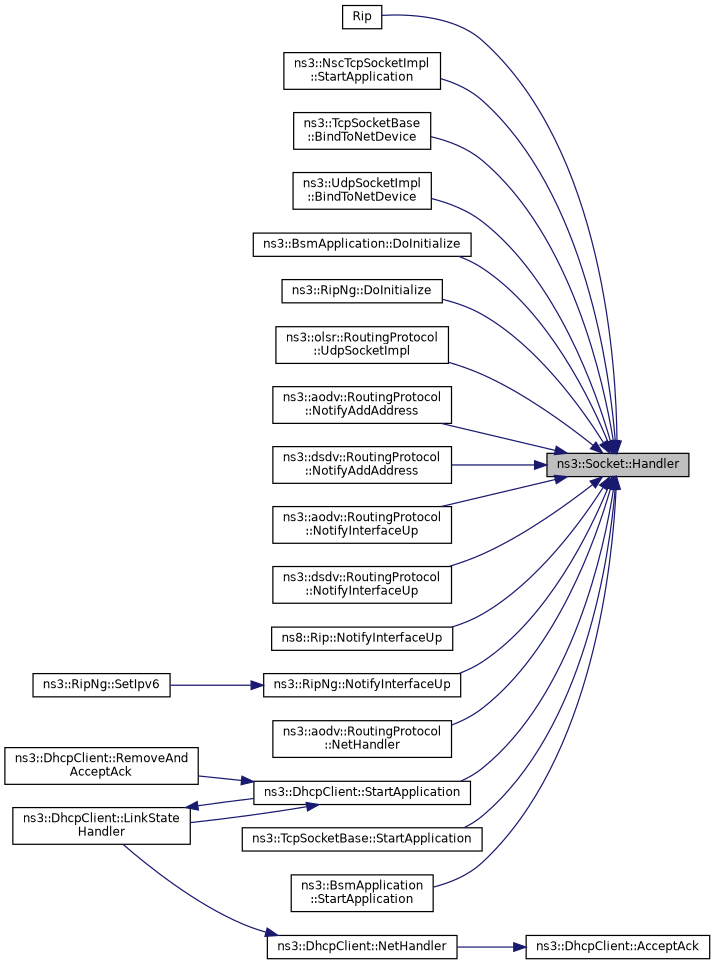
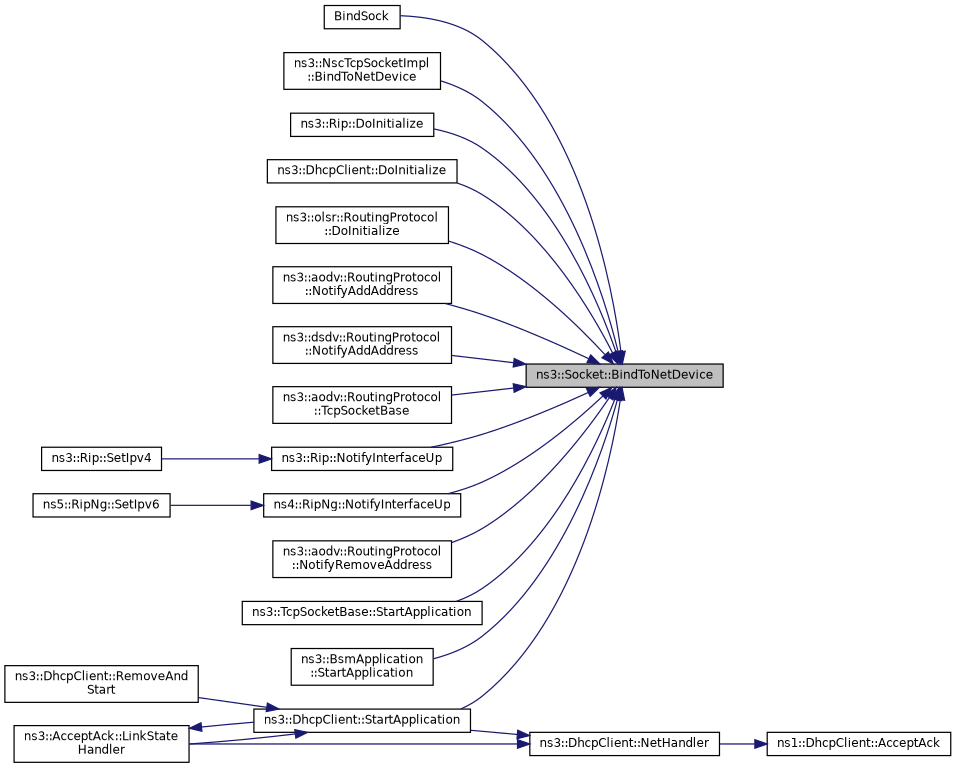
node "Rip": label "Rip" -> "BindSock"
node "ns3::NscTcpSocketImpl ::StartApplication": label "ns3::NscTcpSocketImpl ::StartApplication" -> "ns3::NscTcpSocketImpl ::BindToNetDevice"
node "ns3::TcpSocketBase ::BindToNetDevice": removed
node "ns3::UdpSocketImpl ::BindToNetDevice": removed
node "ns3::BsmApplication::DoInitialize": label "ns3::BsmApplication::DoInitialize" -> "ns3::Rip::DoInitialize"
node "ns3::RipNg::DoInitialize": label "ns3::RipNg::DoInitialize" -> "ns3::DhcpClient::DoInitialize"
node "ns3::olsr::RoutingProtocol ::UdpSocketImpl": label "ns3::olsr::RoutingProtocol ::UdpSocketImpl" -> "ns3::olsr::RoutingProtocol ::DoInitialize"
node "ns3::Rip::SetIpv4": added
node "ns3::Socket::Handler": label "ns3::Socket::Handler" -> "ns3::Socket::BindToNetDevice"
node "ns3::aodv::RoutingProtocol ::NotifyInterfaceUp": label "ns3::aodv::RoutingProtocol ::NotifyInterfaceUp" -> "ns3::aodv::RoutingProtocol ::TcpSocketBase"
node "ns3::dsdv::RoutingProtocol ::NotifyInterfaceUp": removed
node "ns8::Rip::NotifyInterfaceUp": label "ns8::Rip::NotifyInterfaceUp" -> "ns3::Rip::NotifyInterfaceUp"
node "ns3::RipNg::SetIpv6": label "ns3::RipNg::SetIpv6" -> "ns5::RipNg::SetIpv6"
node "ns3::RipNg::NotifyInterfaceUp": label "ns3::RipNg::NotifyInterfaceUp" -> "ns4::RipNg::NotifyInterfaceUp"
edge "ns3::DhcpClient::StartApplication" -> "ns3::DhcpClient::NetHandler": added
node "ns3::aodv::RoutingProtocol ::NetHandler": label "ns3::aodv::RoutingProtocol ::NetHandler" -> "ns3::aodv::RoutingProtocol ::NotifyRemoveAddress"
node "ns3::DhcpClient::RemoveAnd AcceptAck": label "ns3::DhcpClient::RemoveAnd AcceptAck" -> "ns3::DhcpClient::RemoveAnd Start"
node "ns3::DhcpClient::LinkState Handler": label "ns3::DhcpClient::LinkState Handler" -> "ns3::AcceptAck::LinkState Handler"
node "ns3::DhcpClient::AcceptAck": label "ns3::DhcpClient::AcceptAck" -> "ns1::DhcpClient::AcceptAck"
